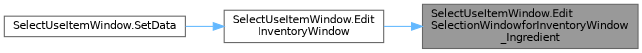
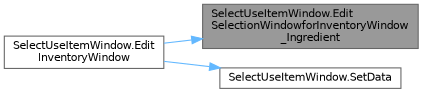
edge "SelectUseItemWindow.SetData" -> "SelectUseItemWindow.Edit InventoryWindow": reversed
